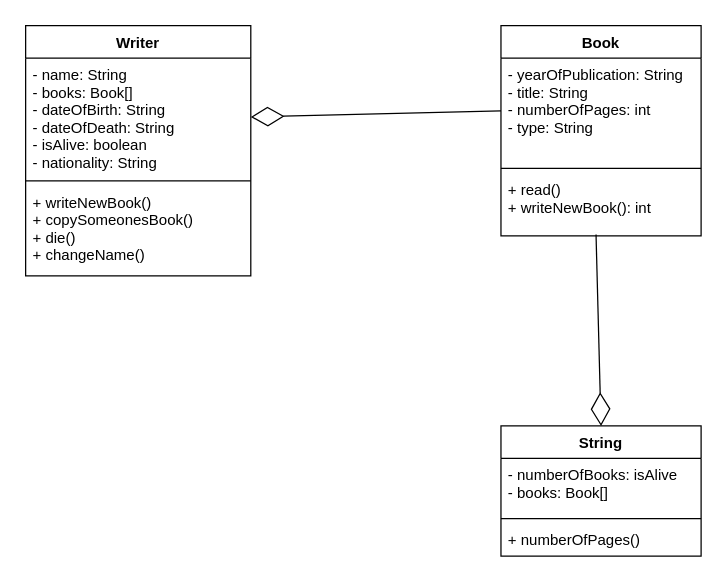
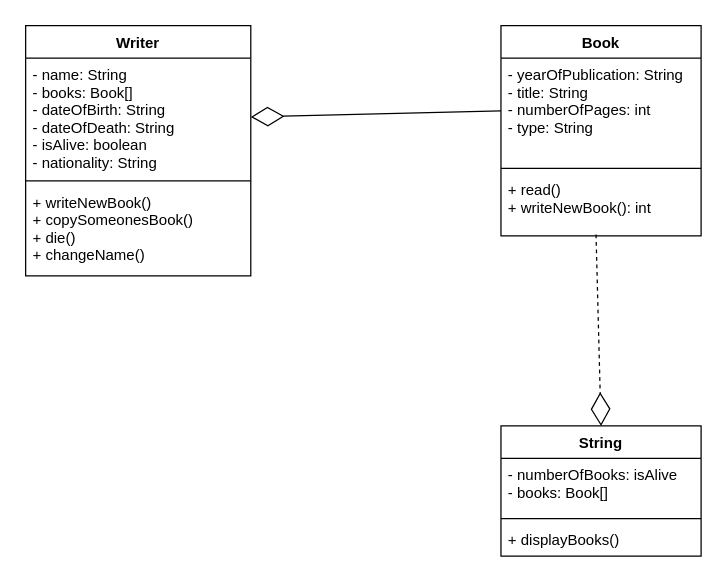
edge "+ read() + writeNewBook(): int" -> "String": style solid -> dashed
node "+ numberOfPages()": label "+ numberOfPages()" -> "+ displayBooks()"
